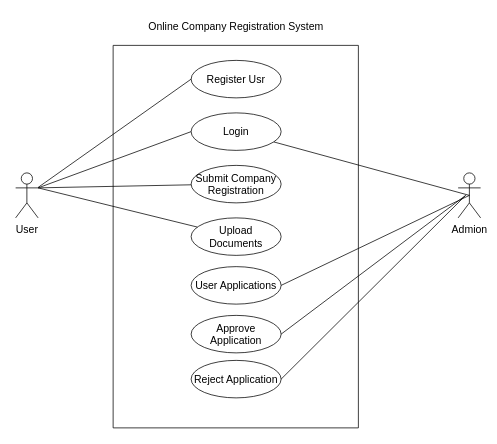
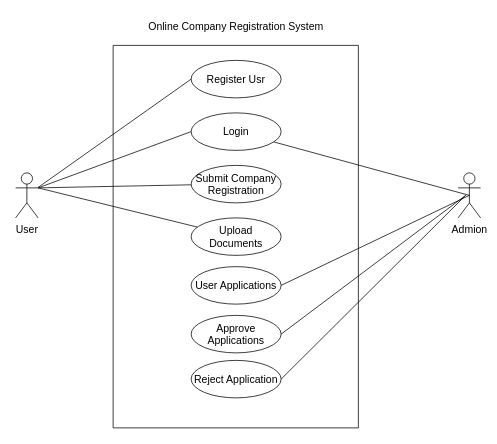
node "Approve Application": label "Approve Application" -> "Approve Applications"
